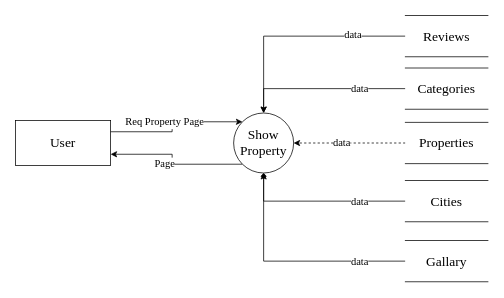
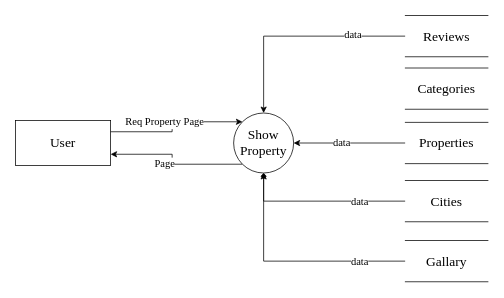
edge "Categories" -> "Show Property": removed, label "data"
edge "Properties" -> "Show Property": style dashed -> solid
